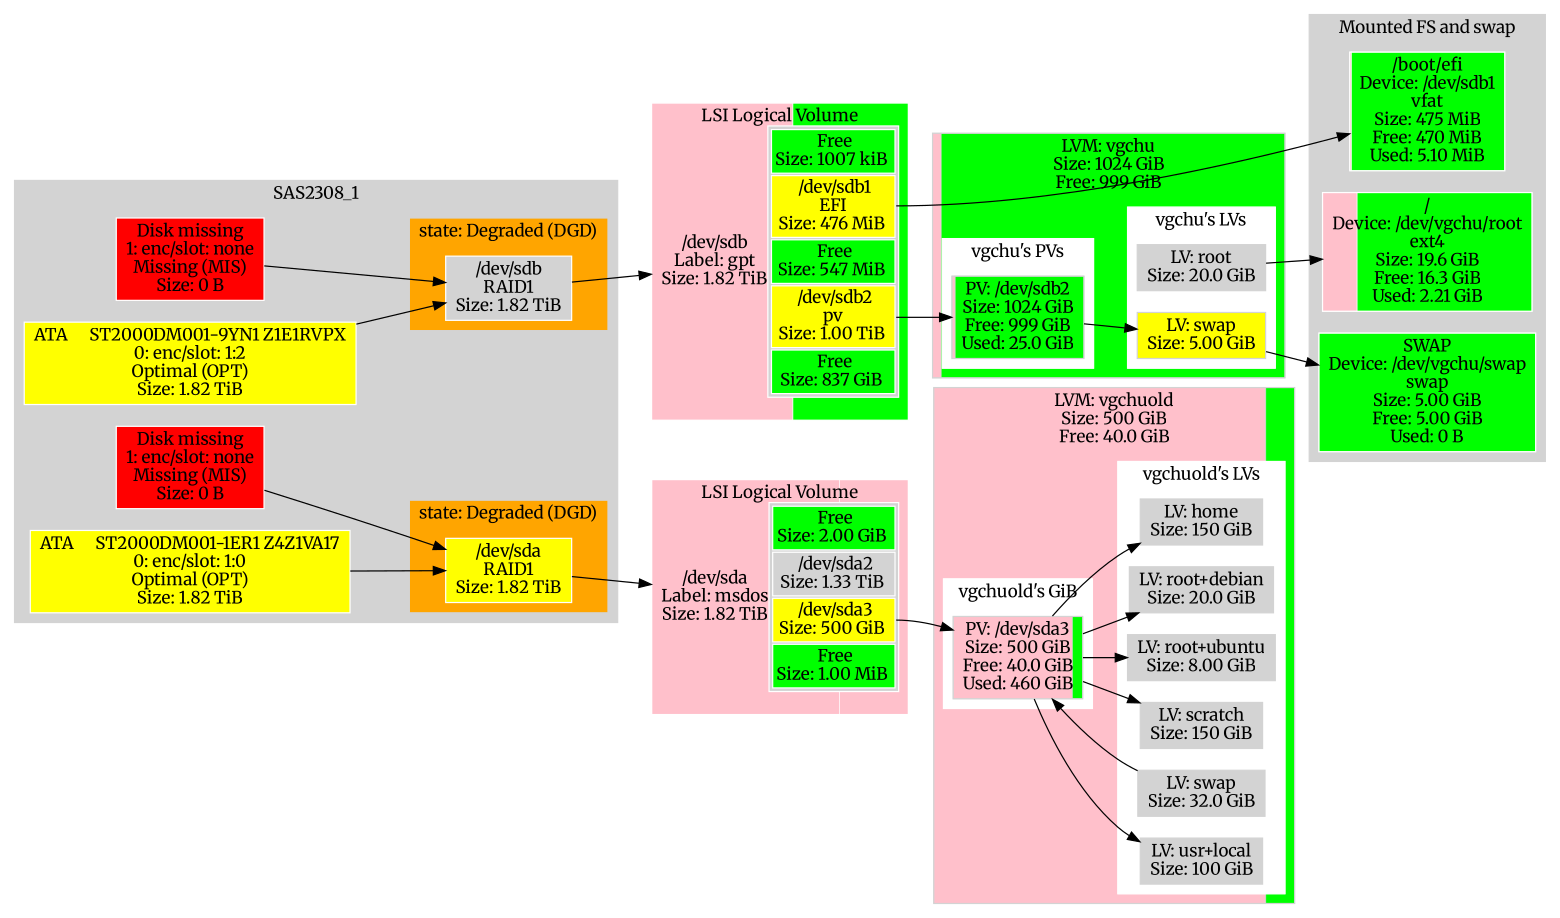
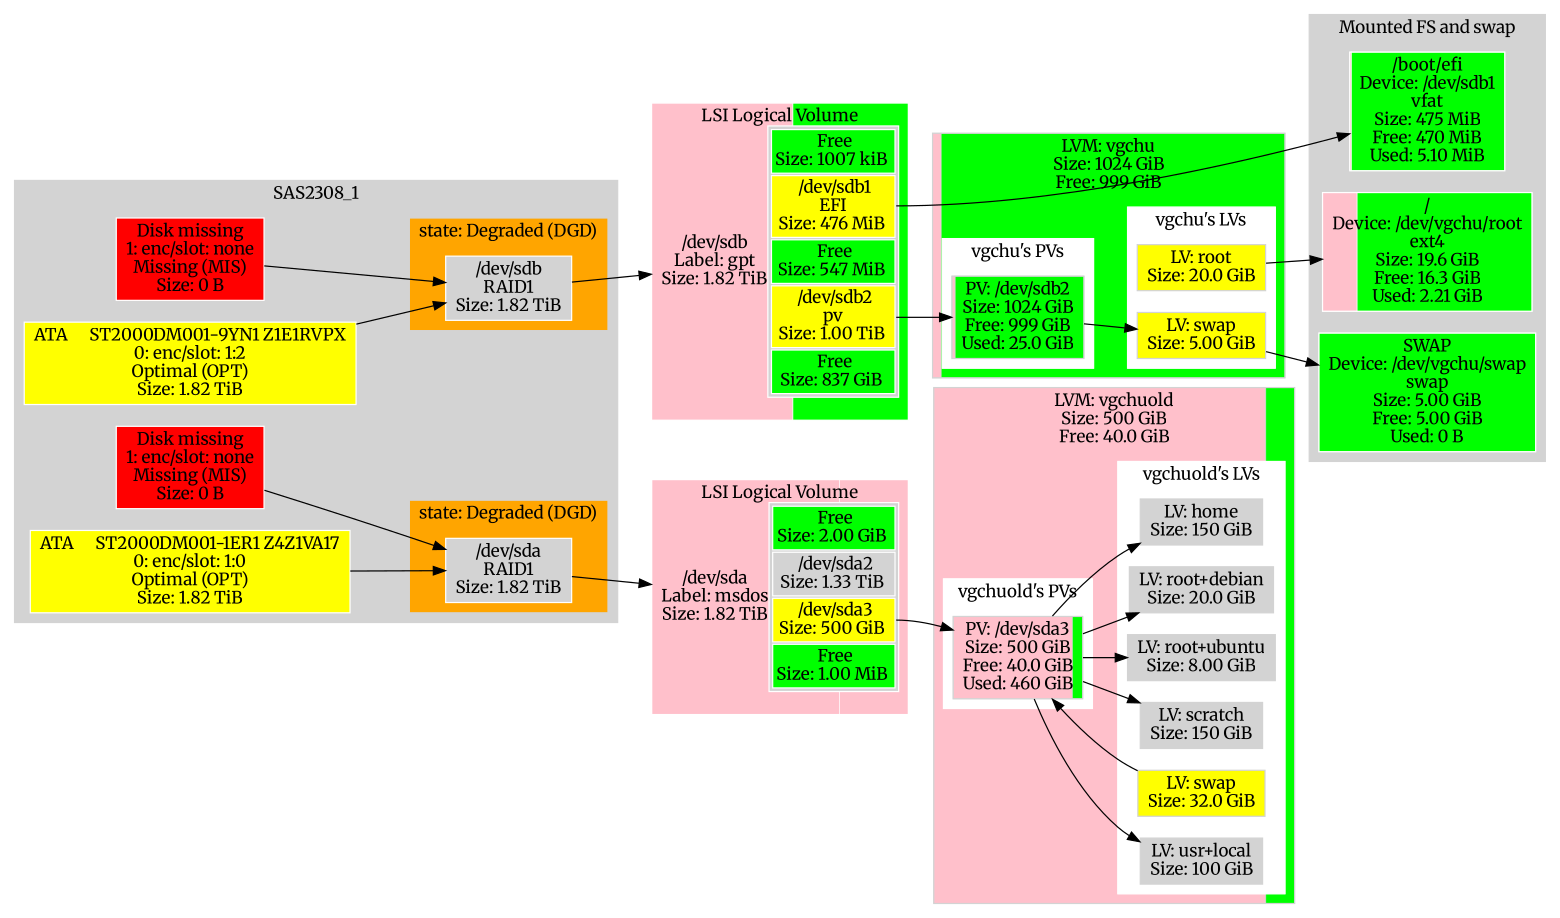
node "LV: root Size: 20.0 GiB": fillcolor lightgrey -> yellow
node "/dev/sda RAID1 Size: 1.82 TiB": fillcolor yellow -> lightgrey
cluster "vgchuold's GiB": label "vgchuold's GiB" -> "vgchuold's PVs"
node "LV: swap Size: 32.0 GiB": fillcolor lightgrey -> yellow
